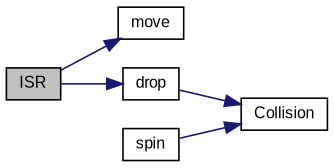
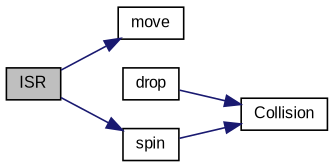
edge "ISR" -> "drop": now "ISR" -> "spin"
